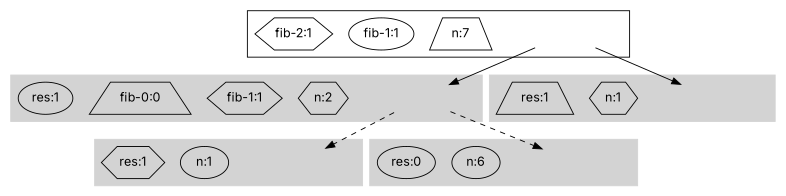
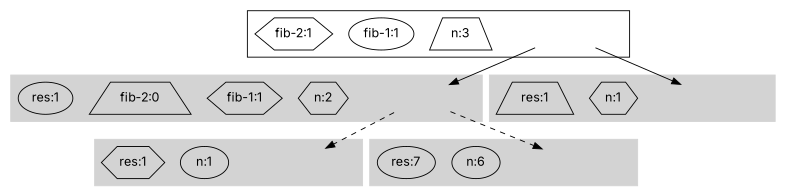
node "n:7": label "n:7" -> "n:3"
node "fib-0:0": label "fib-0:0" -> "fib-2:0"
node "res:0": label "res:0" -> "res:7"
